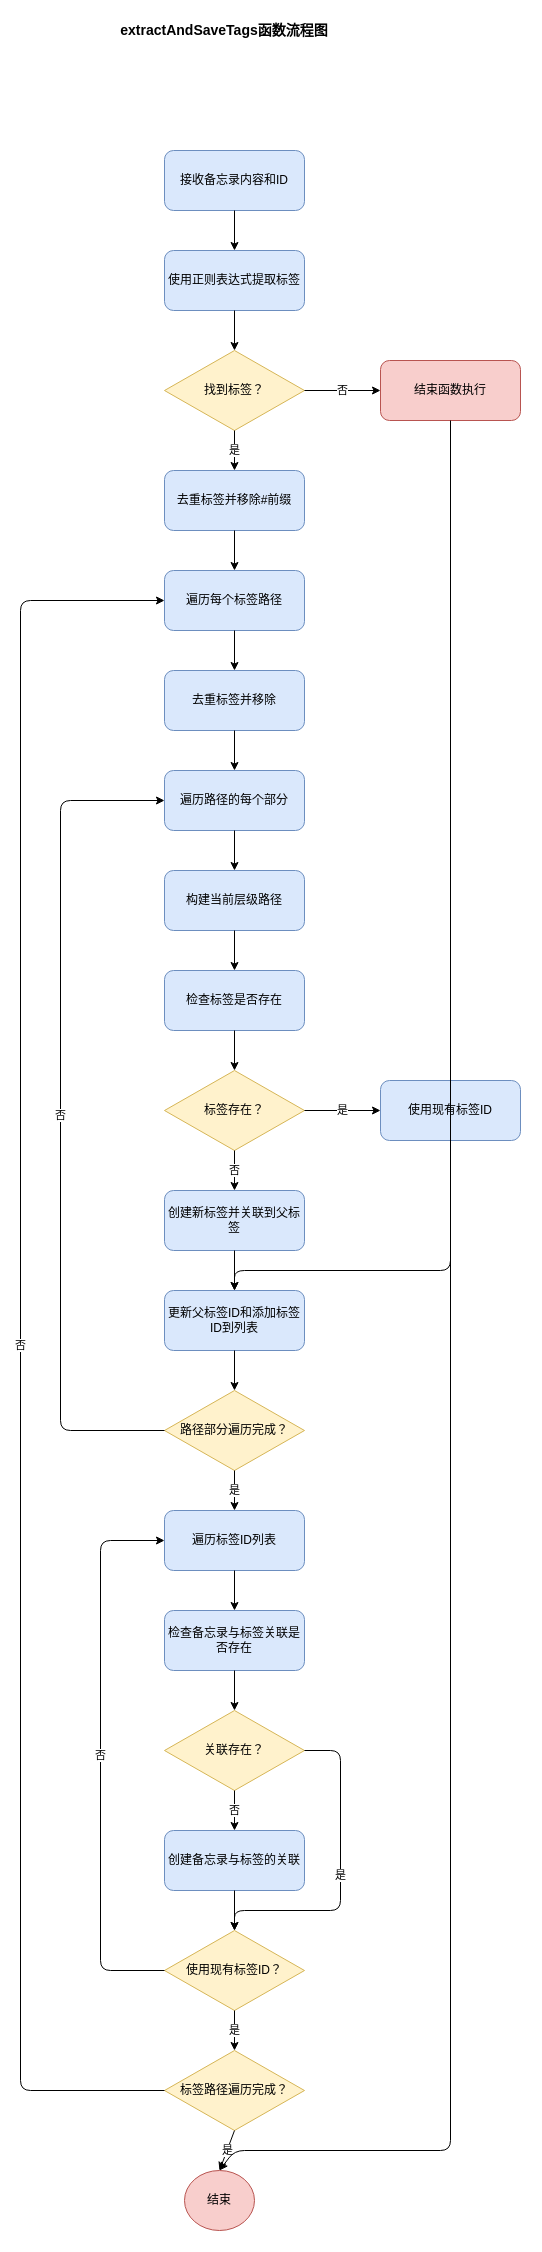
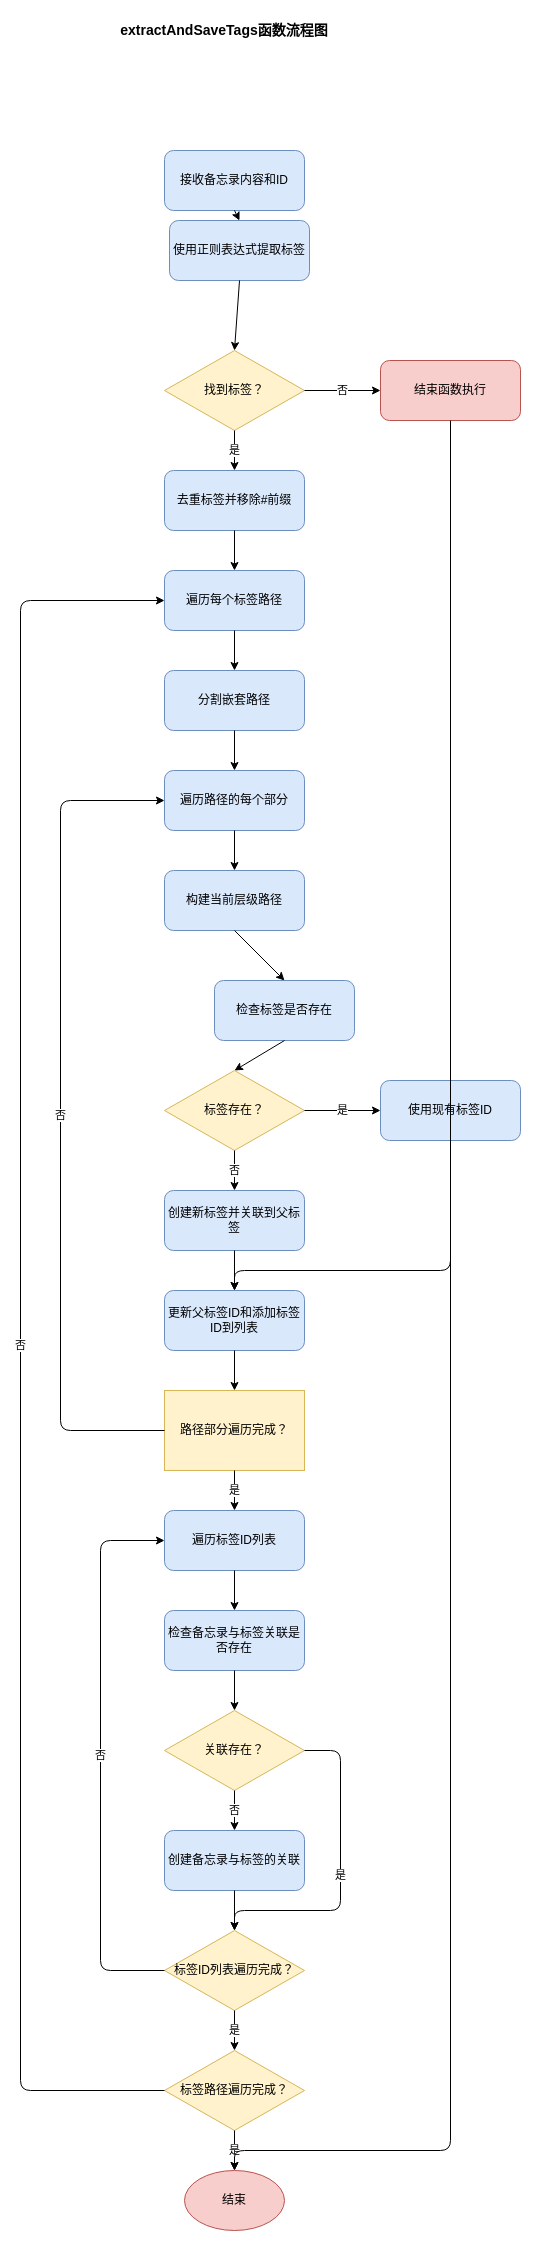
node "使用正则表达式提取标签": moved (235, 281) -> (240, 251)
node "去重标签并移除": label "去重标签并移除" -> "分割嵌套路径"
node "检查标签是否存在": moved (235, 1001) -> (285, 1011)
node "路径部分遍历完成？": shape diamond -> rectangle
node "使用现有标签ID？": label "使用现有标签ID？" -> "标签ID列表遍历完成？"
node "结束": size 70x60 -> 100x60
